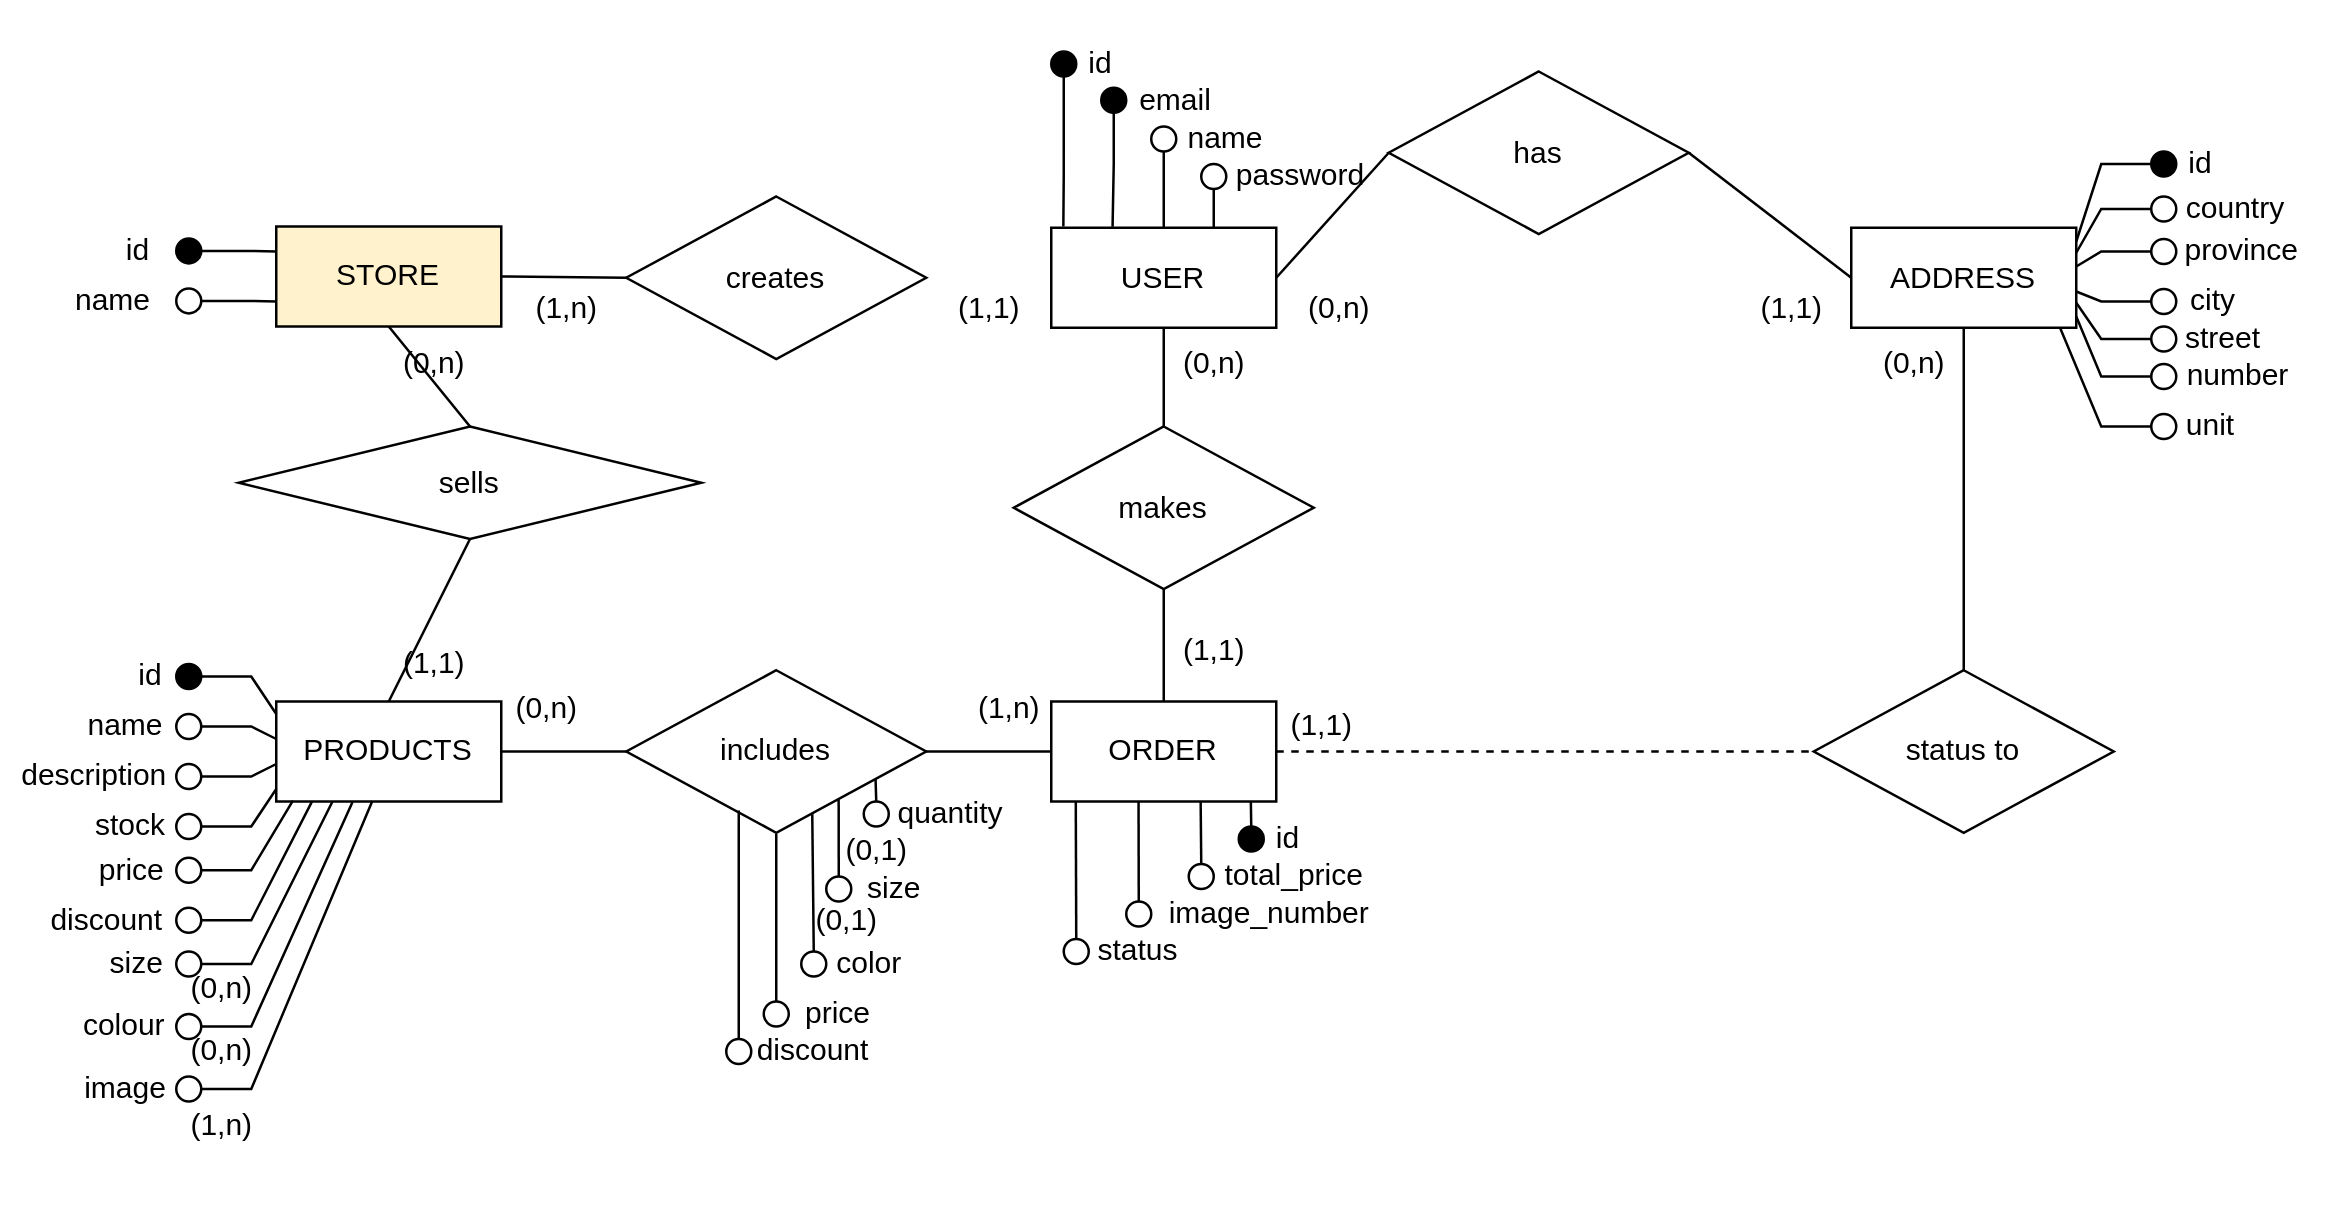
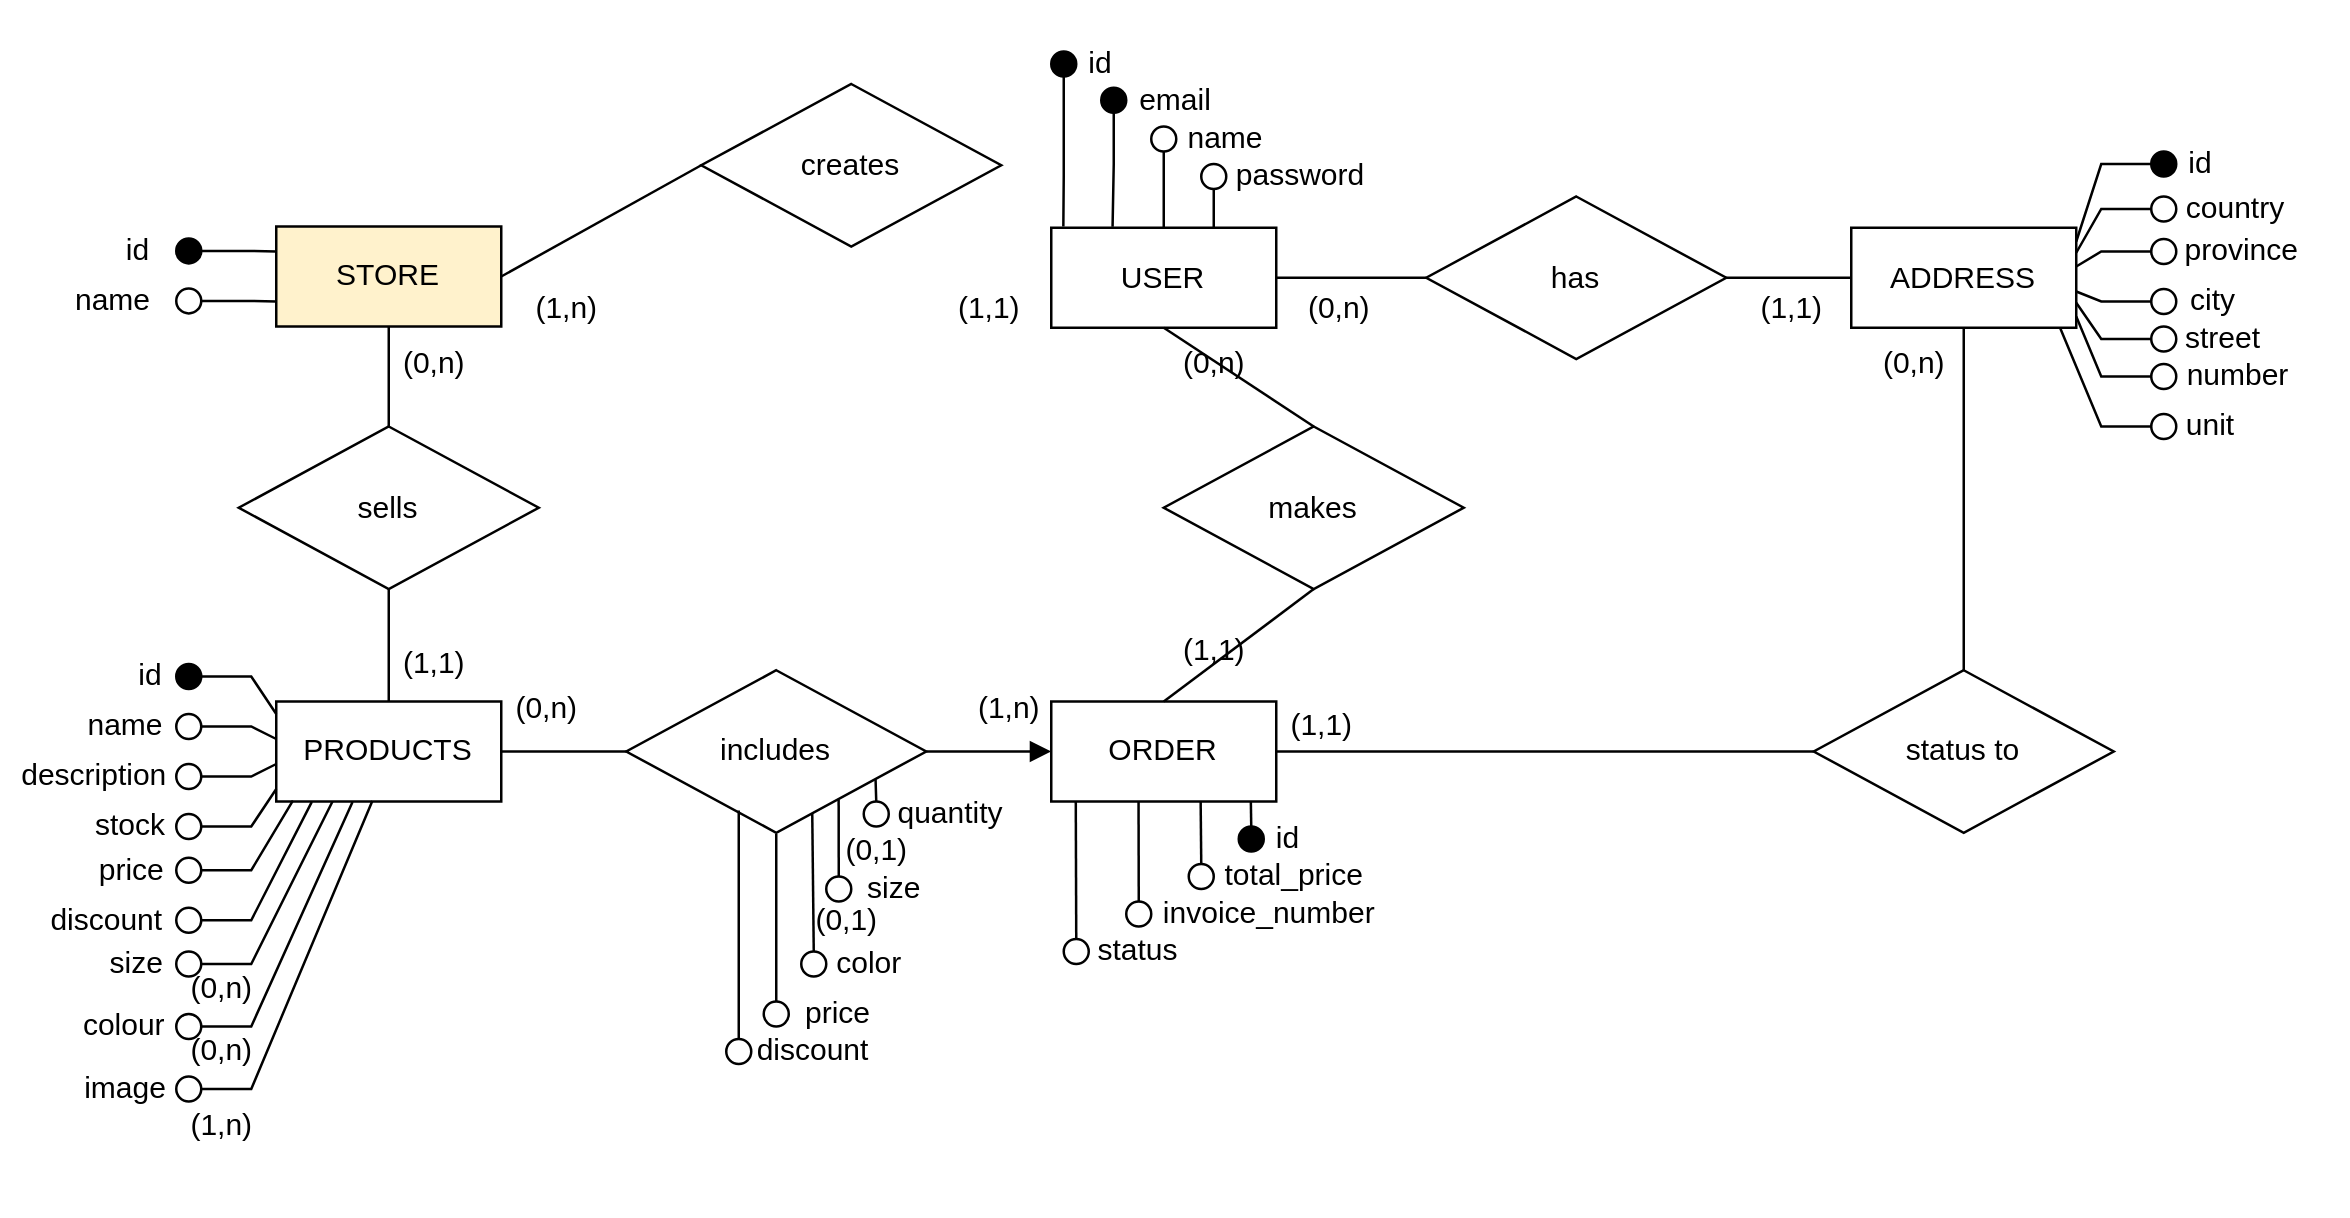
node "has": moved (1539, 153) -> (1576, 278)
node "creates": moved (776, 278) -> (851, 165)
node "sells": size 463x113 -> 300x163
node "makes": moved (1164, 508) -> (1314, 508)
edge "includes" -- "ORDER": arrowhead none -> block
edge "ORDER" -- "status to": style dashed -> solid
node "image_number": label "image_number" -> "invoice_number"
